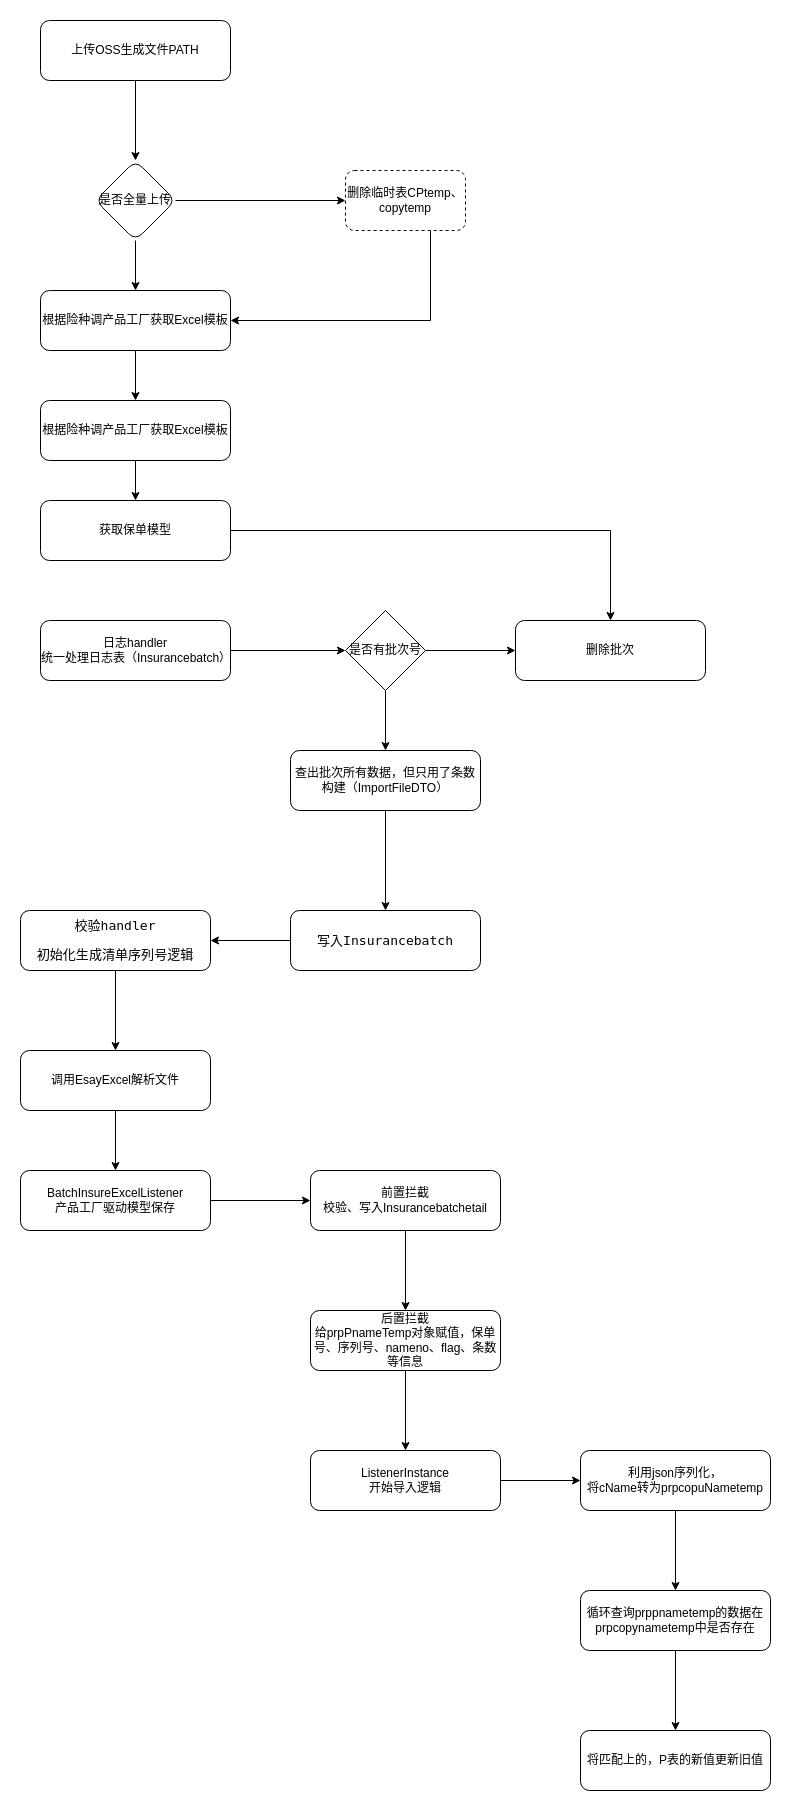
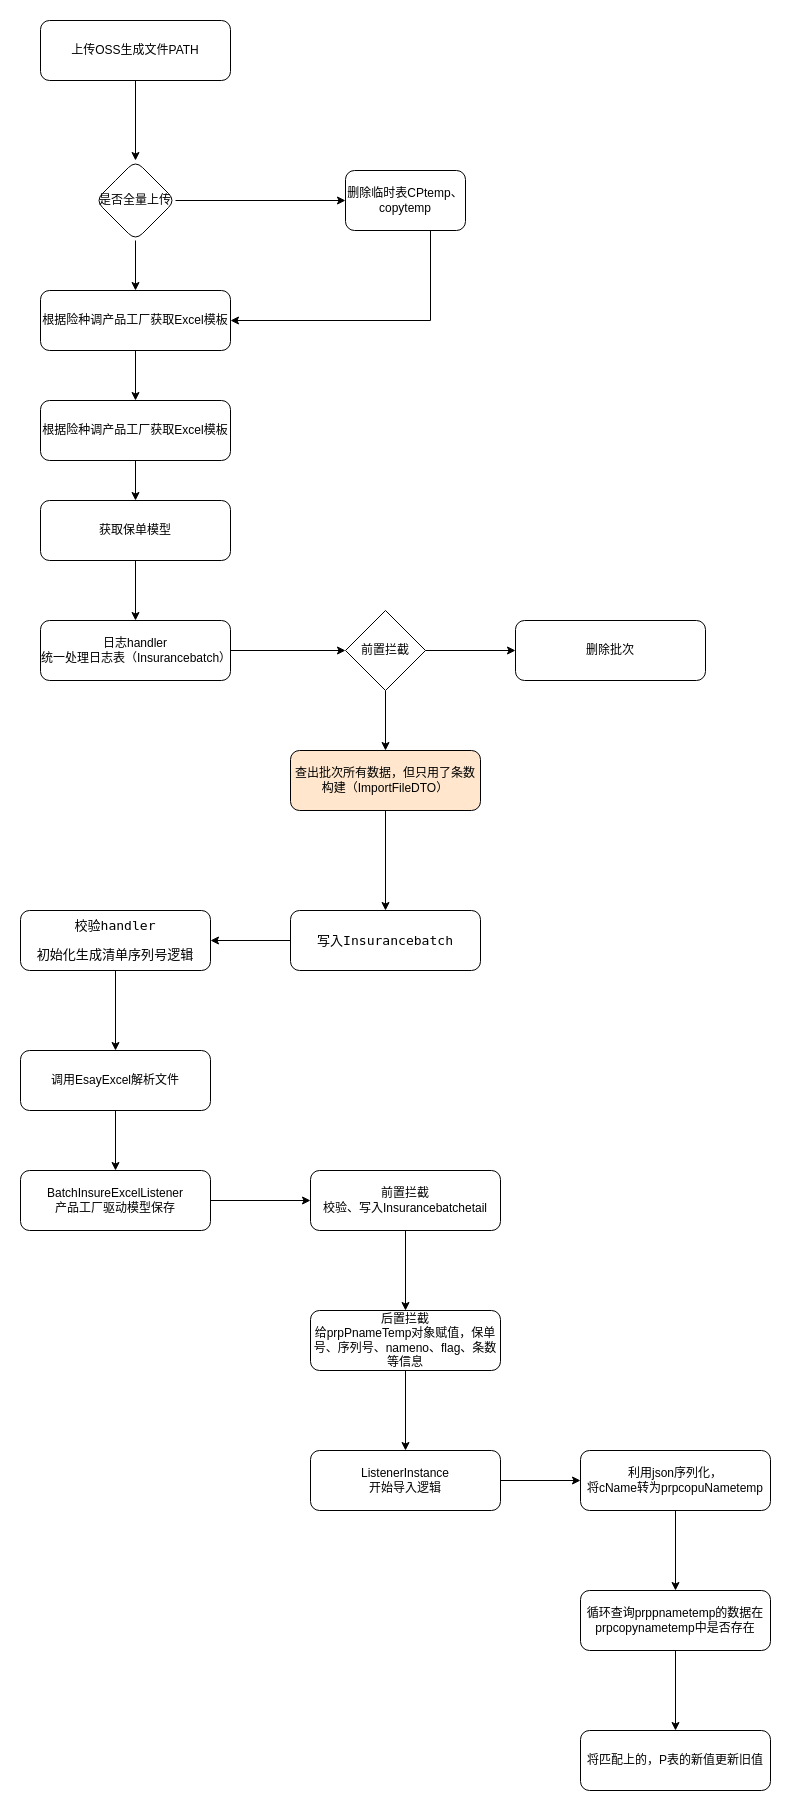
node "删除临时表CPtemp、copytemp": style dashed -> solid
edge "获取保单模型" -> "删除批次": now "获取保单模型" -> "日志handler 统一处理日志表（Insurancebatch）"
node "是否有批次号": label "是否有批次号" -> "前置拦截"
node "查出批次所有数据，但只用了条数 构建（ImportFileDTO）": fillcolor #ffffff -> #ffe6cc
